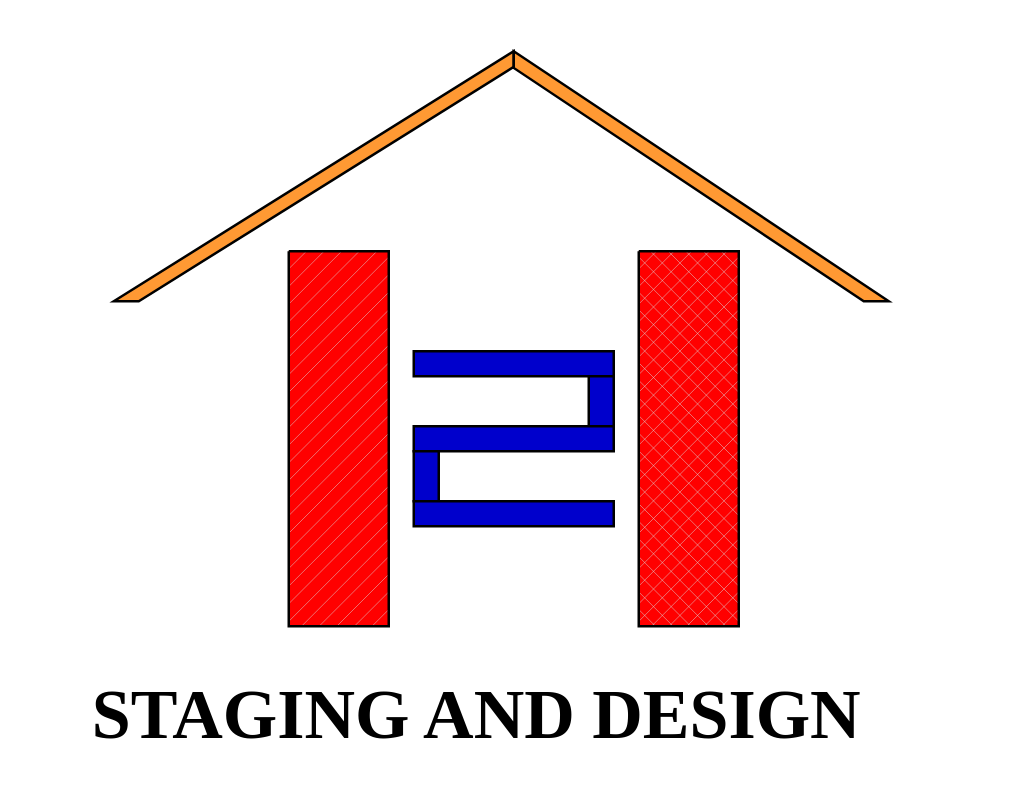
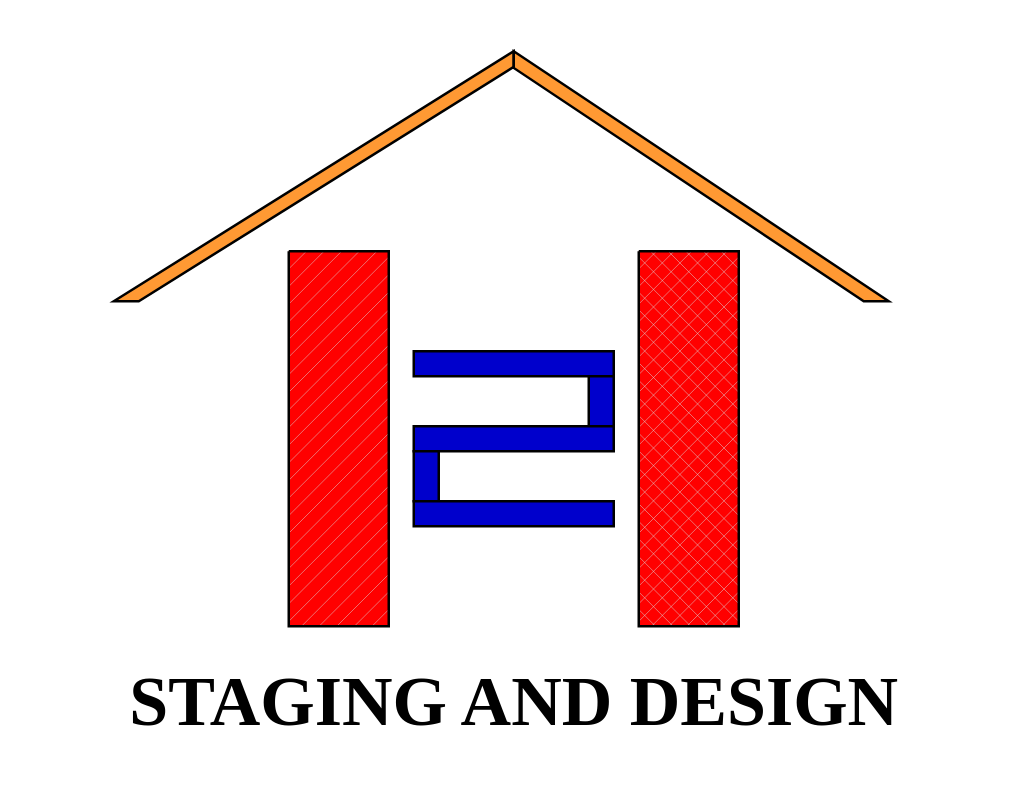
node "STAGING AND DESIGN": moved (476, 714) -> (514, 701)
